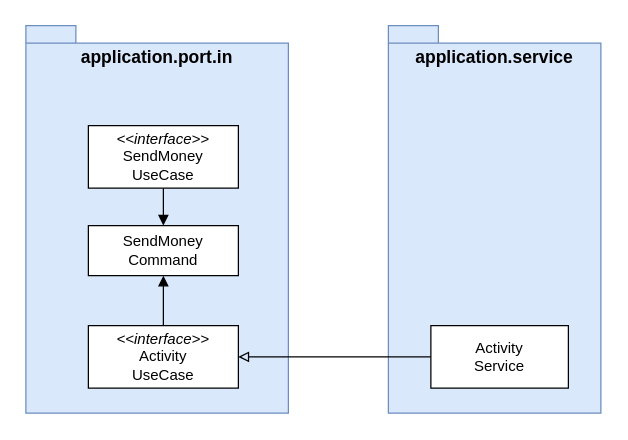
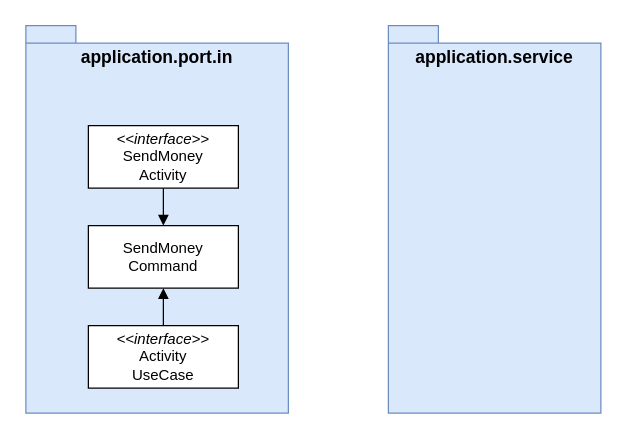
node "<<interface>> SendMoney UseCase": label "<<interface>> SendMoney UseCase" -> "<<interface>> SendMoney Activity"
node "SendMoney Command": size 150x50 -> 150x63
edge "Activity Service" -> "<<interface>> Activity UseCase": removed
node "Activity Service": removed
